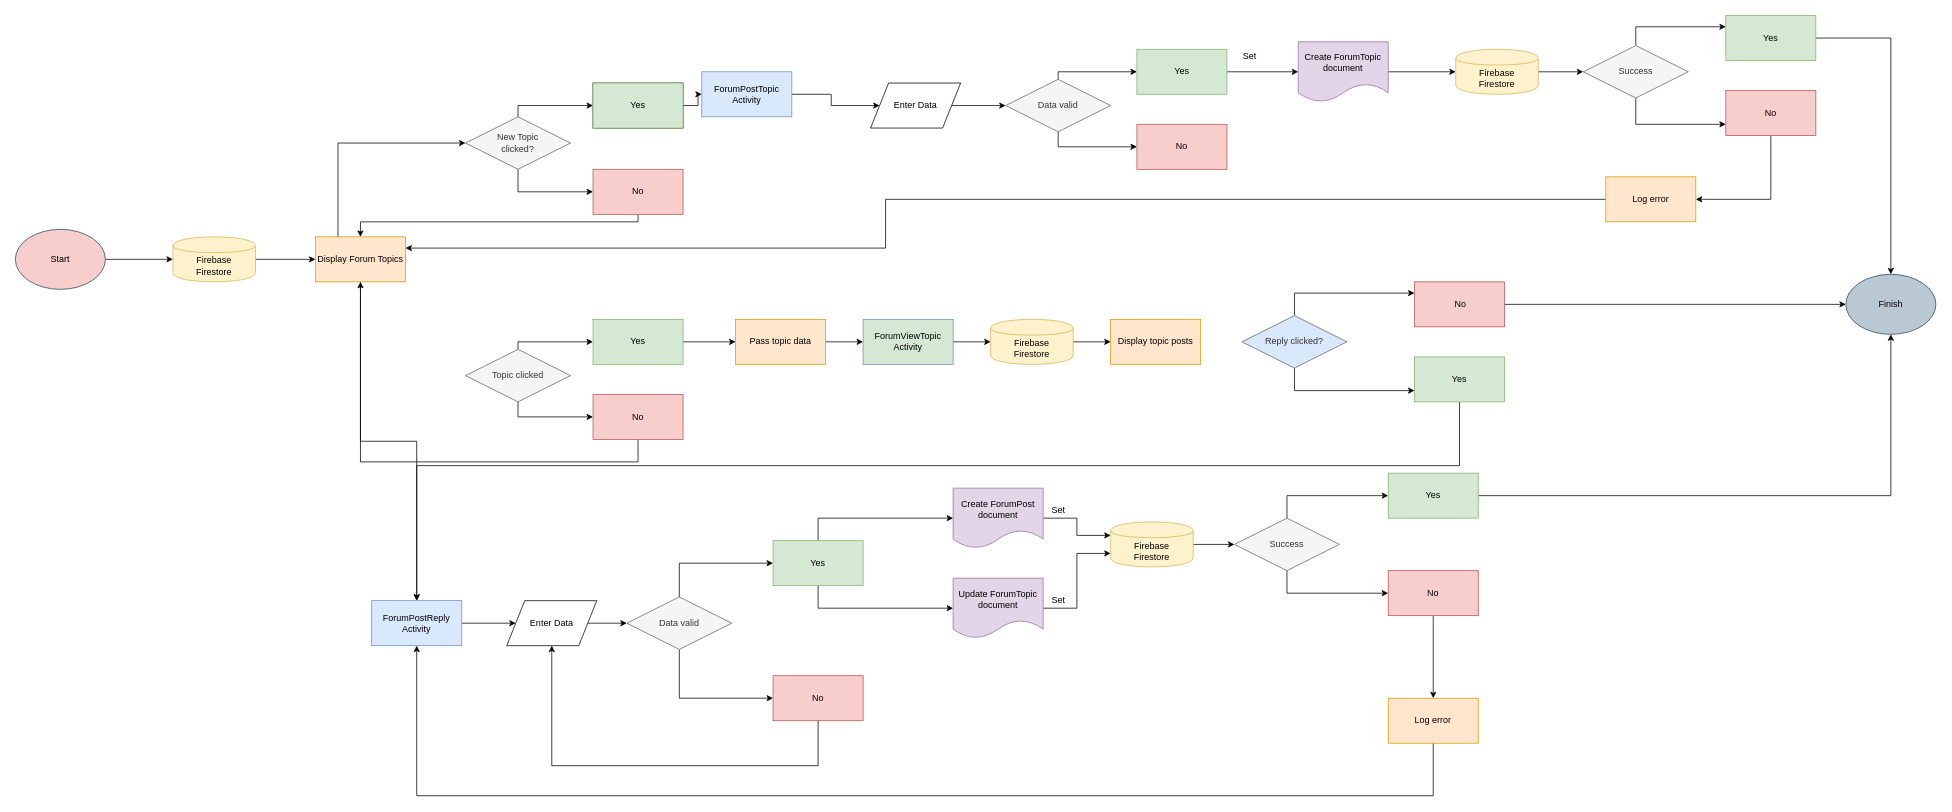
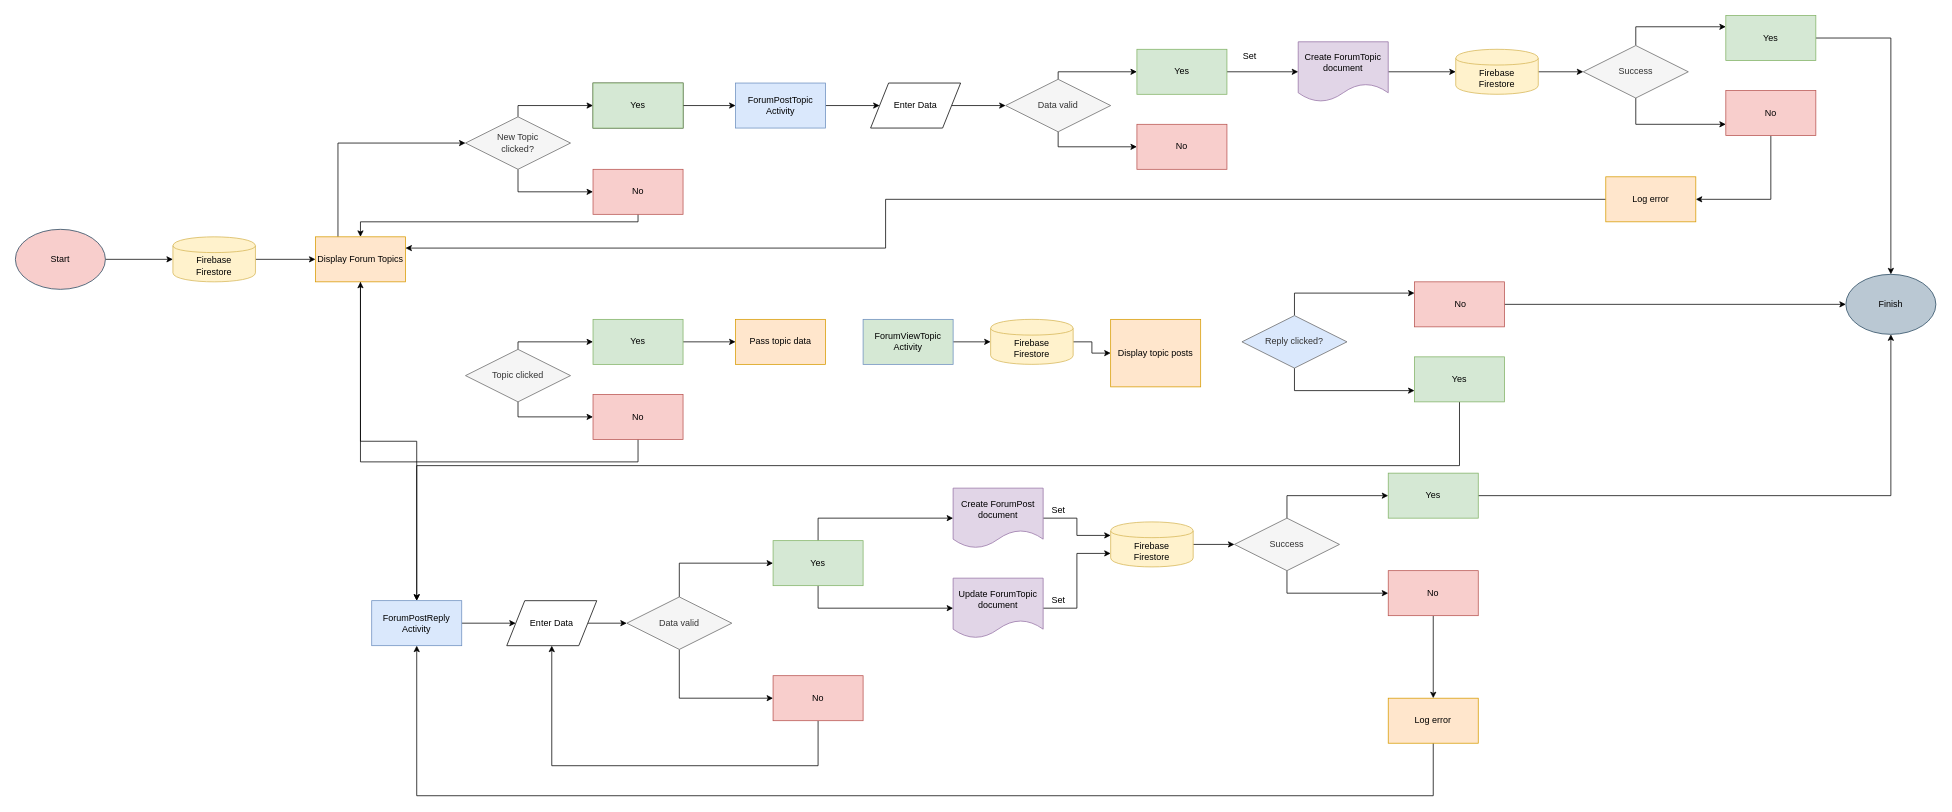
node "ForumPostTopic Activity": moved (747, 94) -> (780, 105)
edge "Pass topic data" -> "ForumViewTopic Activity": removed
node "Display topic posts": size 90x45 -> 90x68
